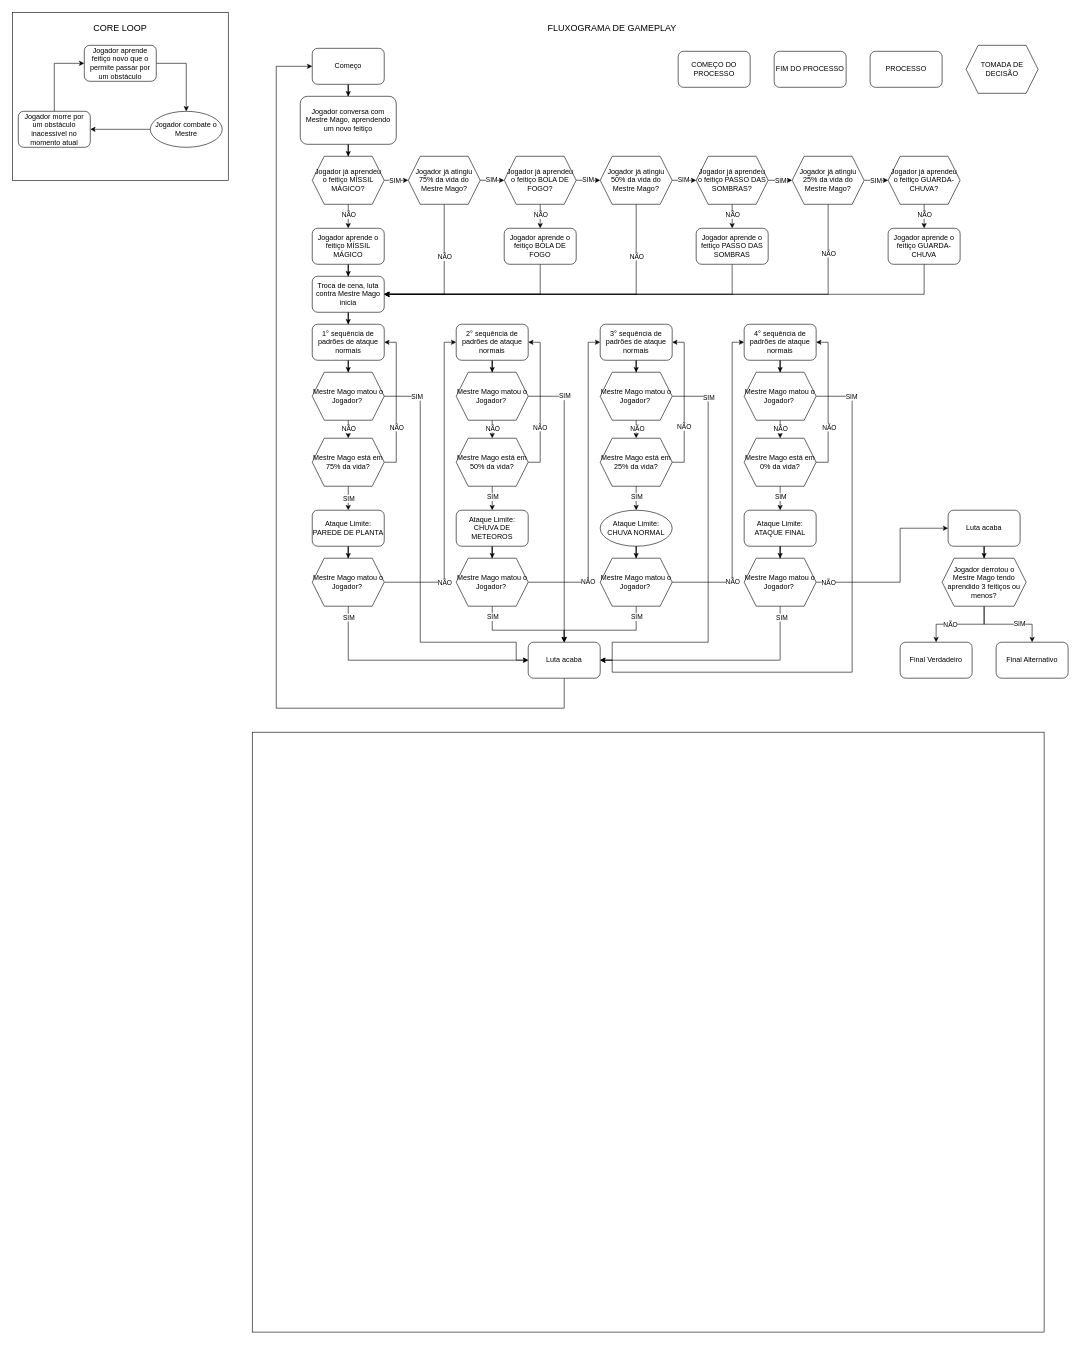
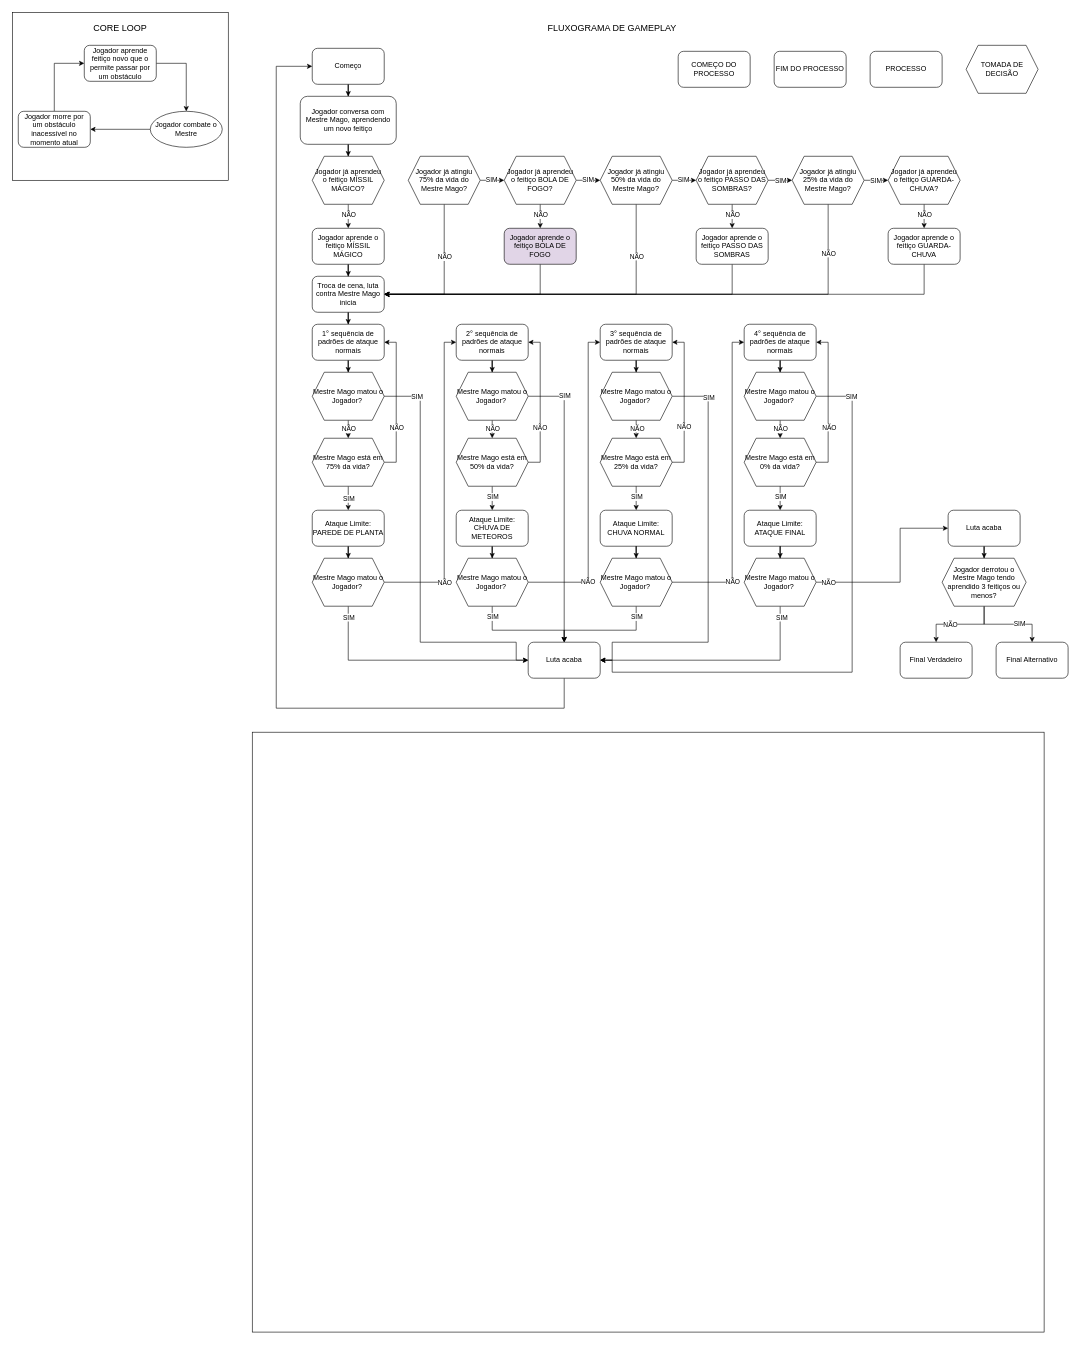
edge "Jogador já aprendeu o feitiço MÍSSIL MÁGICO?" -> "Jogador já atingiu 75% da vida do Mestre Mago?": removed, label "SIM"
node "Jogador aprende o feitiço BOLA DE FOGO": fillcolor #ffffff -> #e1d5e7
node "Ataque Limite: CHUVA NORMAL": shape ellipse -> rounded rectangle
